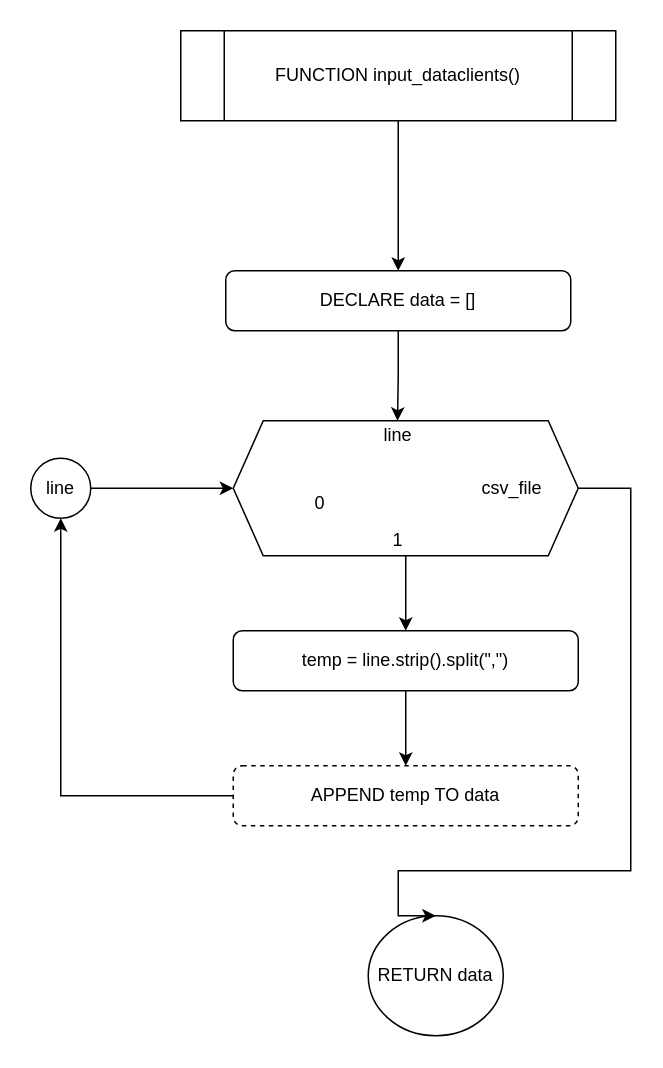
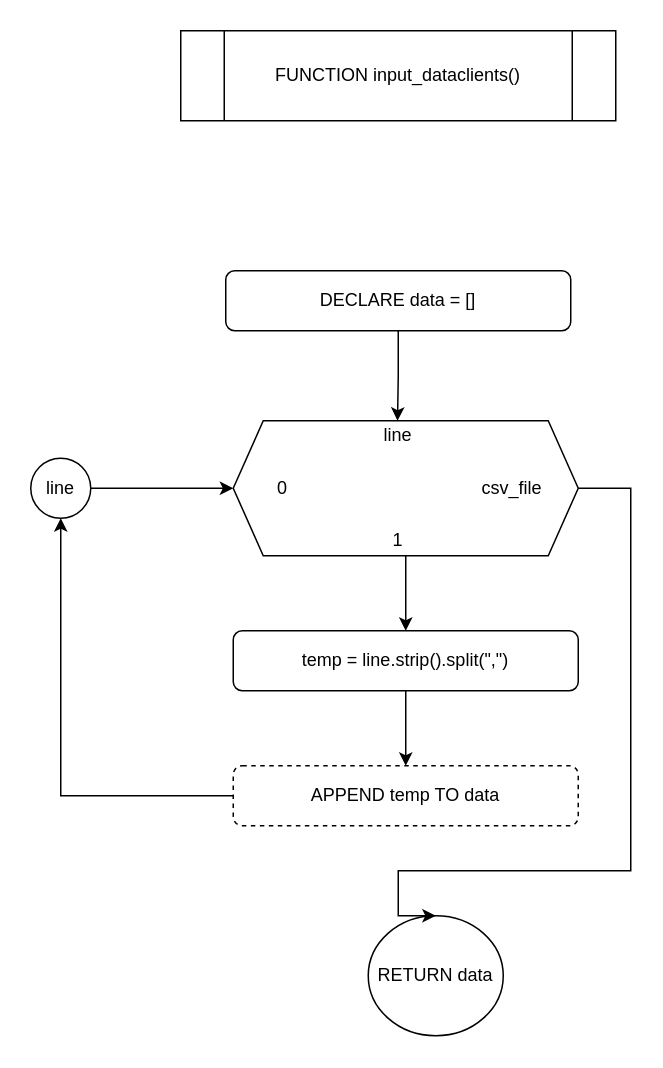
edge "FUNCTION input_dataclients()" -> "DECLARE data = []": removed
node "0": moved (320, 503) -> (283, 488)
